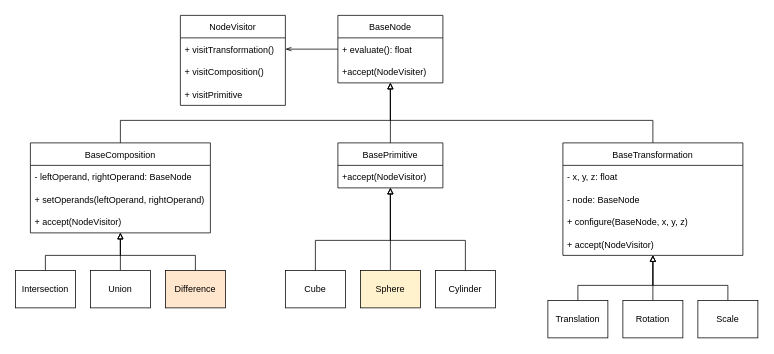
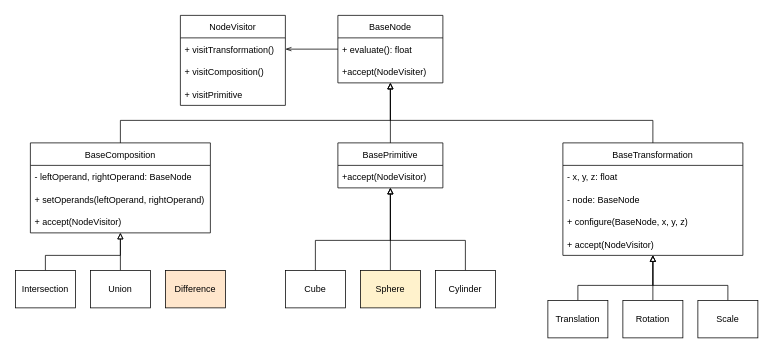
edge "Difference" -> "BaseComposition": removed
